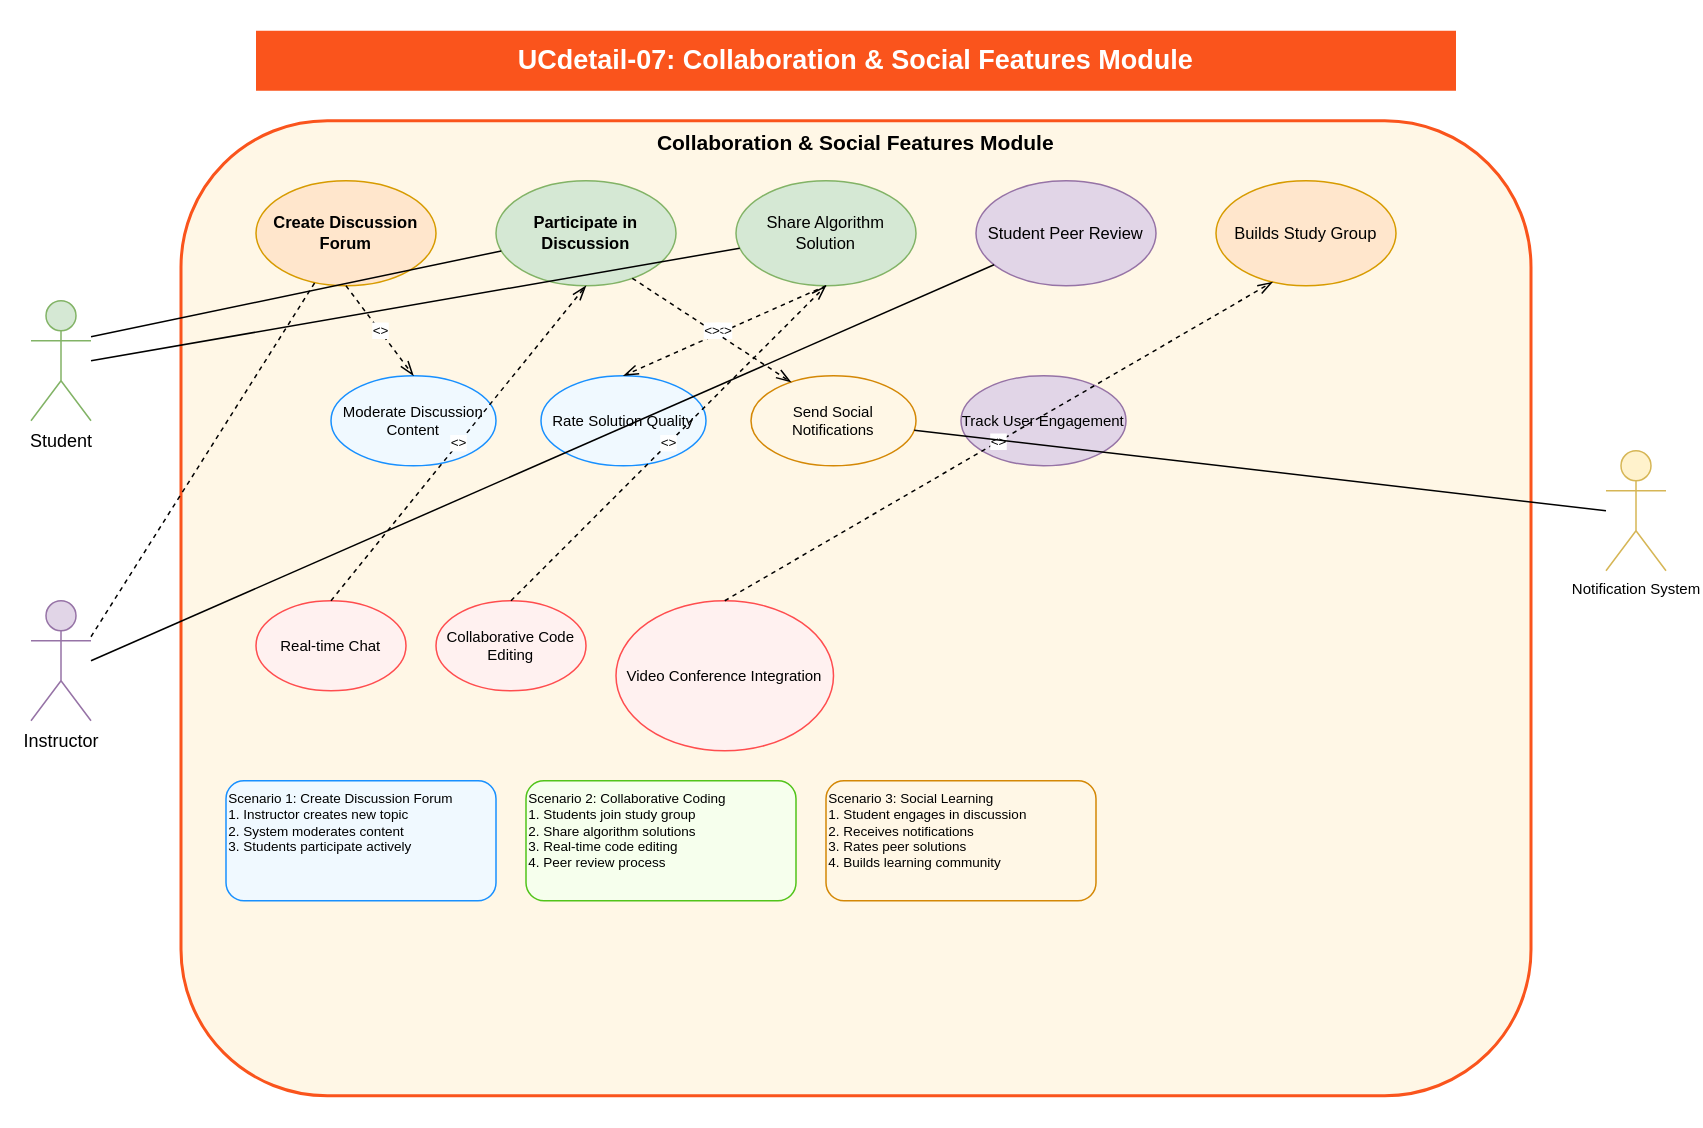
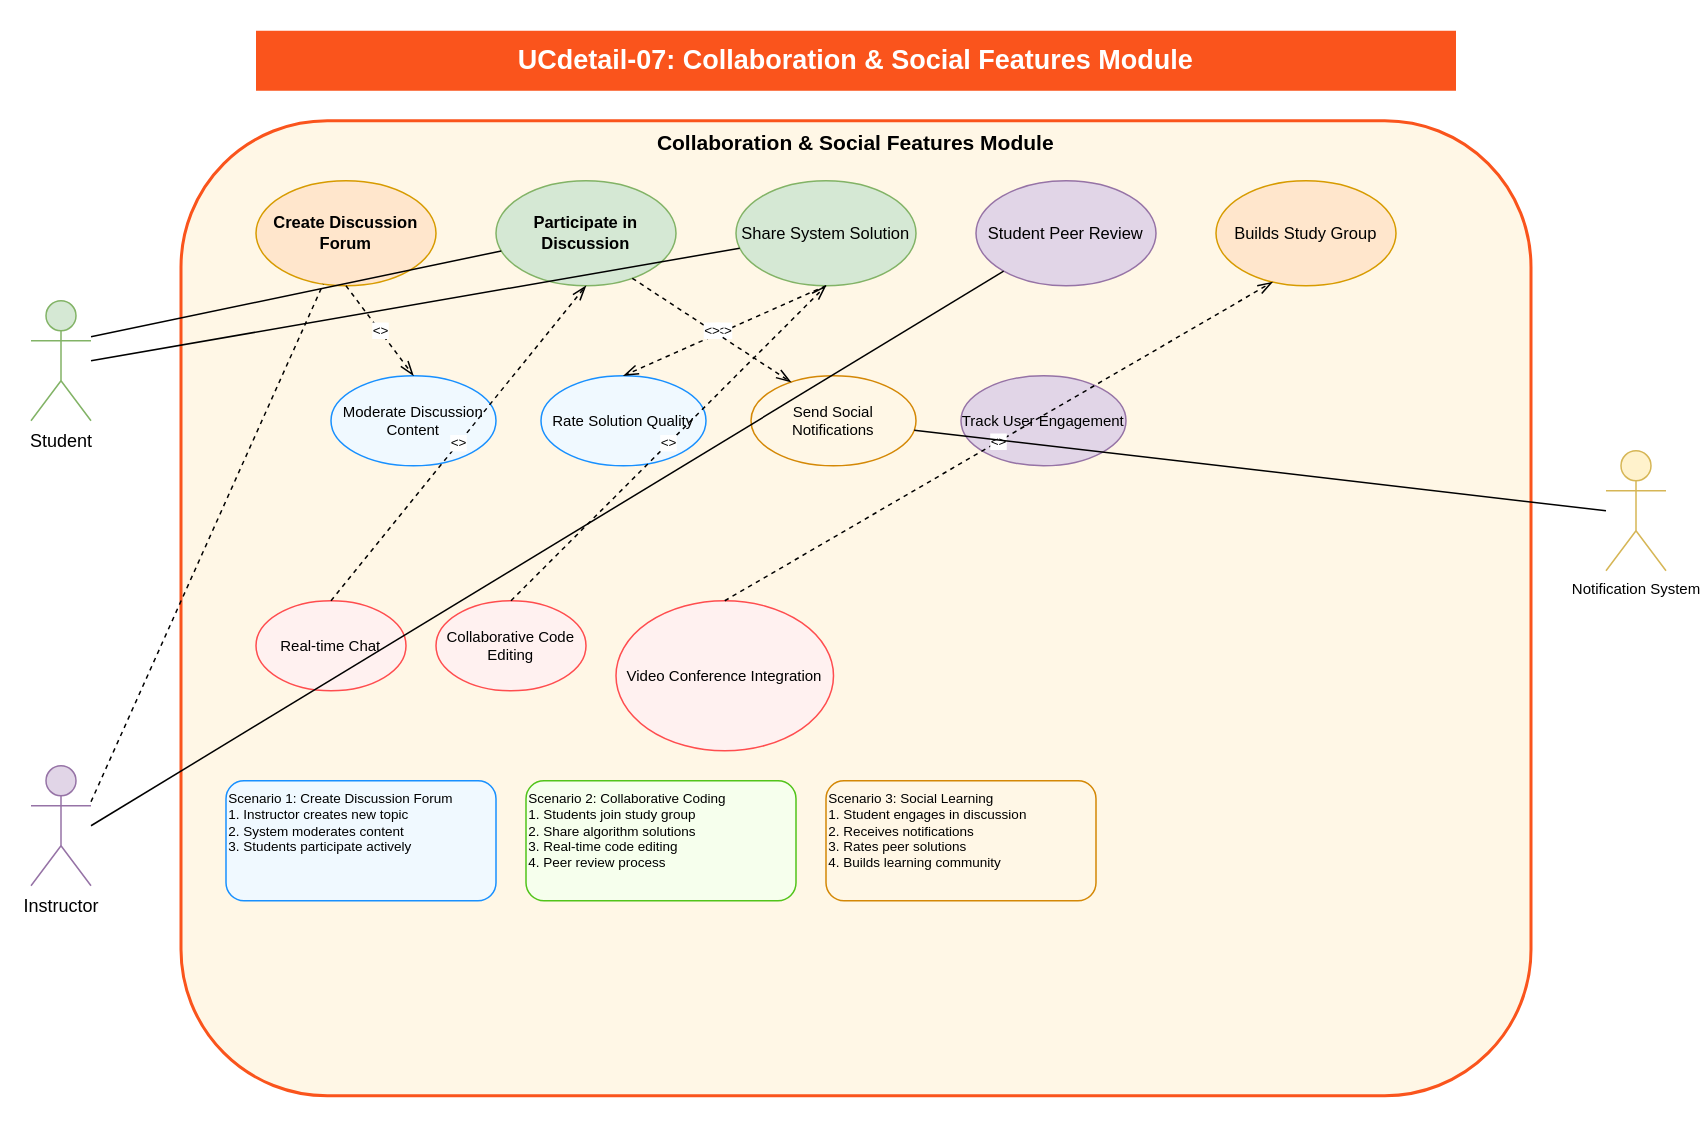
node "Share Algorithm Solution": label "Share Algorithm Solution" -> "Share System Solution"
node "Instructor": moved (61, 661) -> (61, 826)
